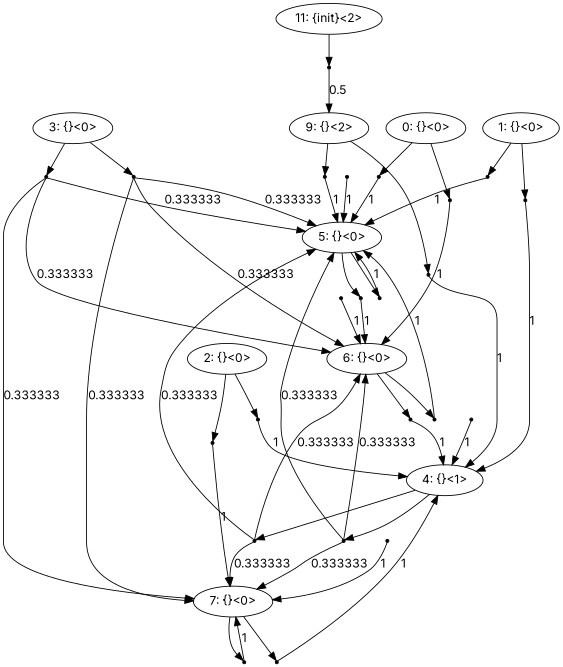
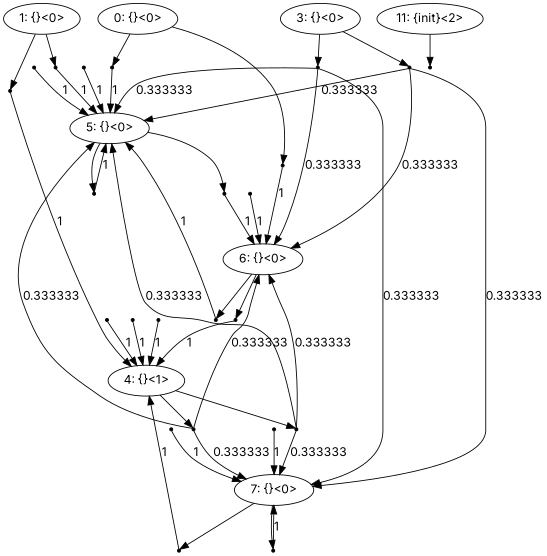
node "9: {}<2>": removed
node "2: {}<0>": removed
